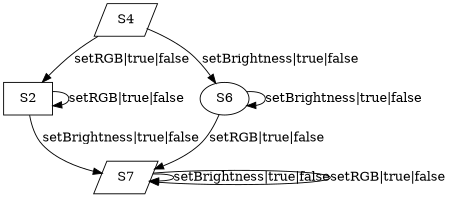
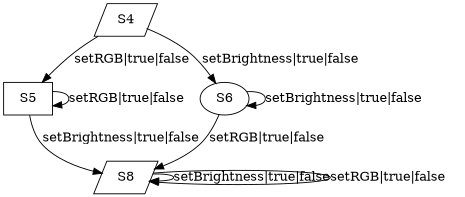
node "S2": label "S2" -> "S5"
node "S7": label "S7" -> "S8"
